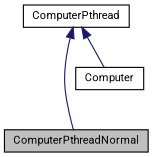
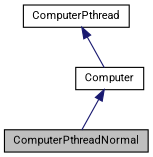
edge "ComputerPthreadNormal" -> "ComputerPthread": now "ComputerPthreadNormal" -> "Computer"
